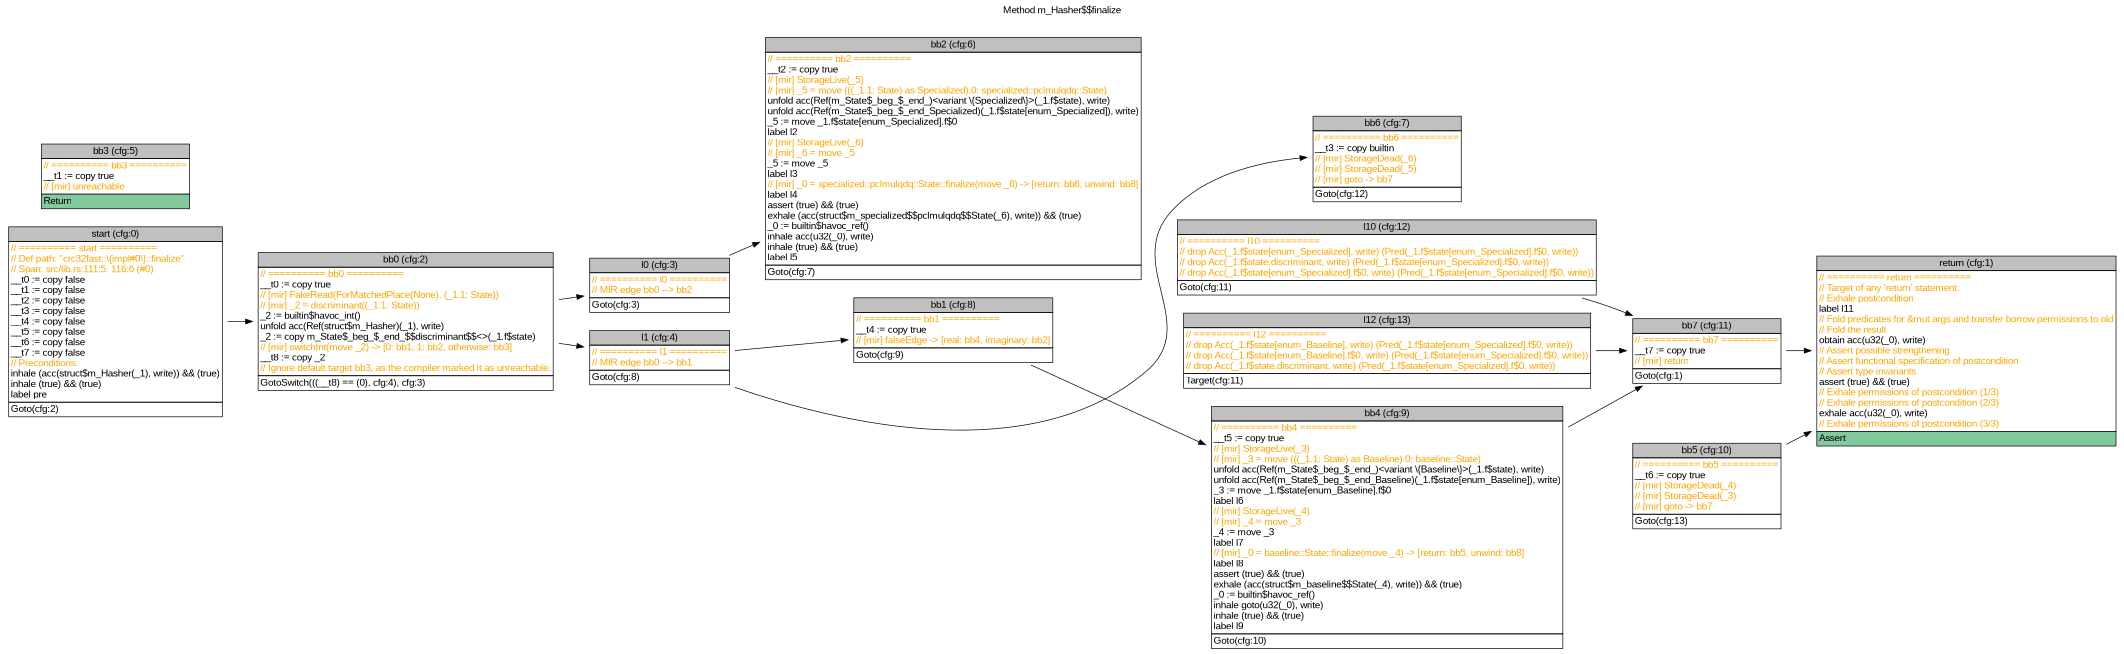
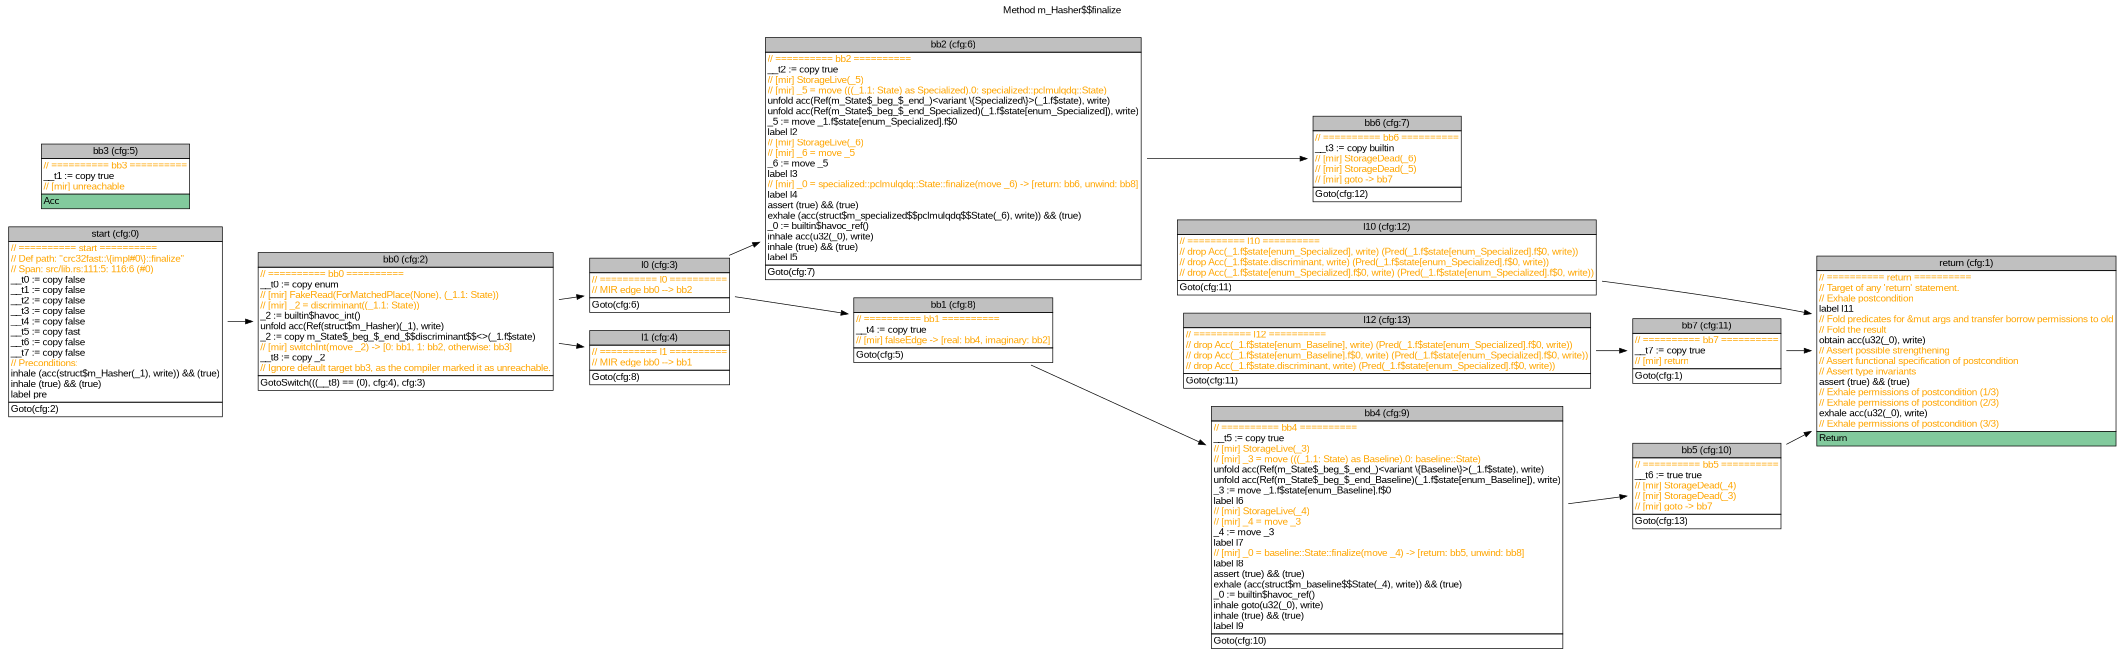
node "bb2 (cfg:6)": text "_5 := move _5" -> "_6 := move _5"
node "bb3 (cfg:5)": text "Return" -> "Acc"
node "bb0 (cfg:2)": text "__t0 := copy true" -> "__t0 := copy enum"
node "l0 (cfg:3)": text "Goto(cfg:3)" -> "Goto(cfg:6)"
edge "l10 (cfg:12)" -> "bb7 (cfg:11)": now "l10 (cfg:12)" -> "return (cfg:1)"
node "start (cfg:0)": text "__t5 := copy false" -> "__t5 := copy fast"
edge "l1 (cfg:4)" -> "bb1 (cfg:8)": now "l0 (cfg:3)" -> "bb1 (cfg:8)"
node "bb1 (cfg:8)": text "Goto(cfg:9)" -> "Goto(cfg:5)"
node "l12 (cfg:13)": text "Target(cfg:11)" -> "Goto(cfg:11)"
edge "l1 (cfg:4)" -> "bb6 (cfg:7)": now "bb2 (cfg:6)" -> "bb6 (cfg:7)"
edge "bb4 (cfg:9)" -> "bb7 (cfg:11)": now "bb4 (cfg:9)" -> "bb5 (cfg:10)"
node "return (cfg:1)": text "Assert" -> "Return"
node "bb5 (cfg:10)": text "__t6 := copy true" -> "__t6 := true true"
